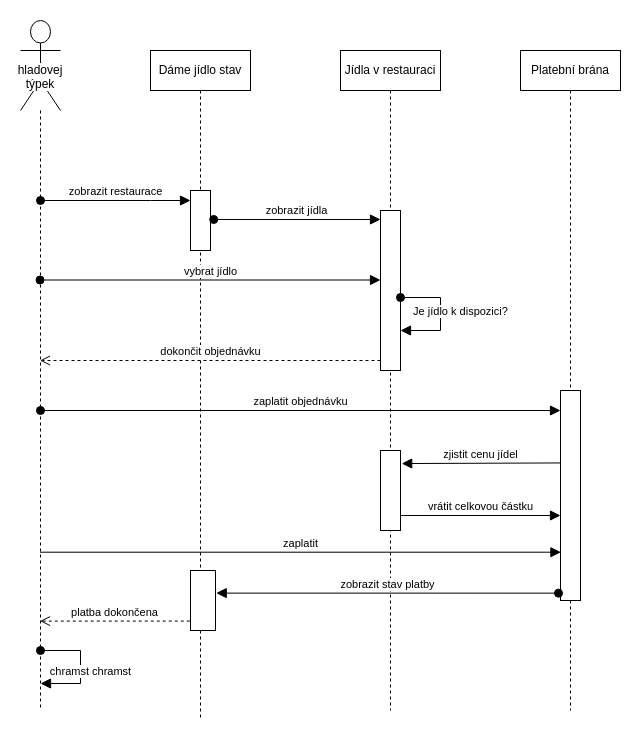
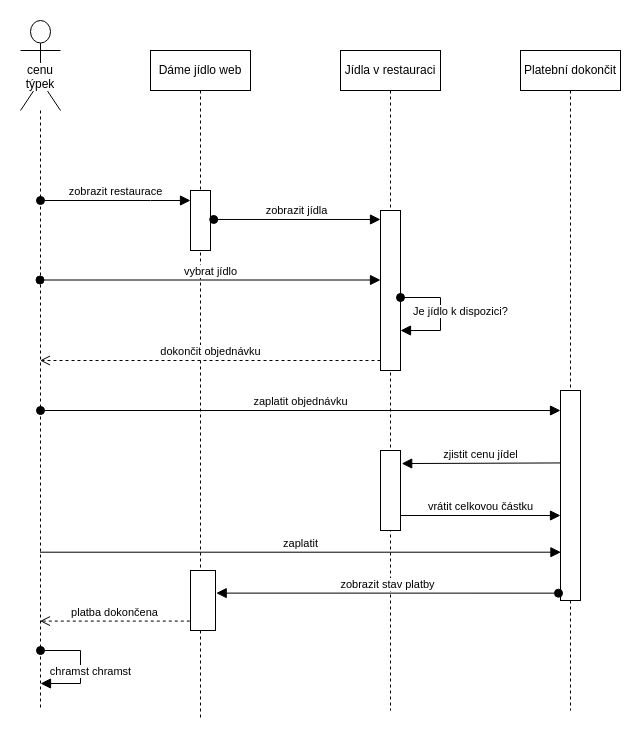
node "Dáme jídlo stav": label "Dáme jídlo stav" -> "Dáme jídlo web"
node "Platební brána": label "Platební brána" -> "Platební dokončit"
node "hladovej týpek": label "hladovej týpek" -> "cenu týpek"
